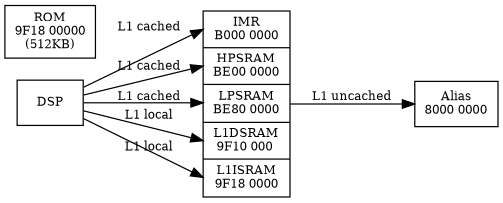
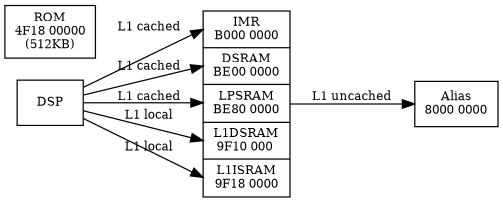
node "ROM 9F18 00000 (512KB)": label "ROM 9F18 00000 (512KB)" -> "ROM 4F18 00000 (512KB)"
node "IMR": text "HPSRAM" -> "DSRAM"
